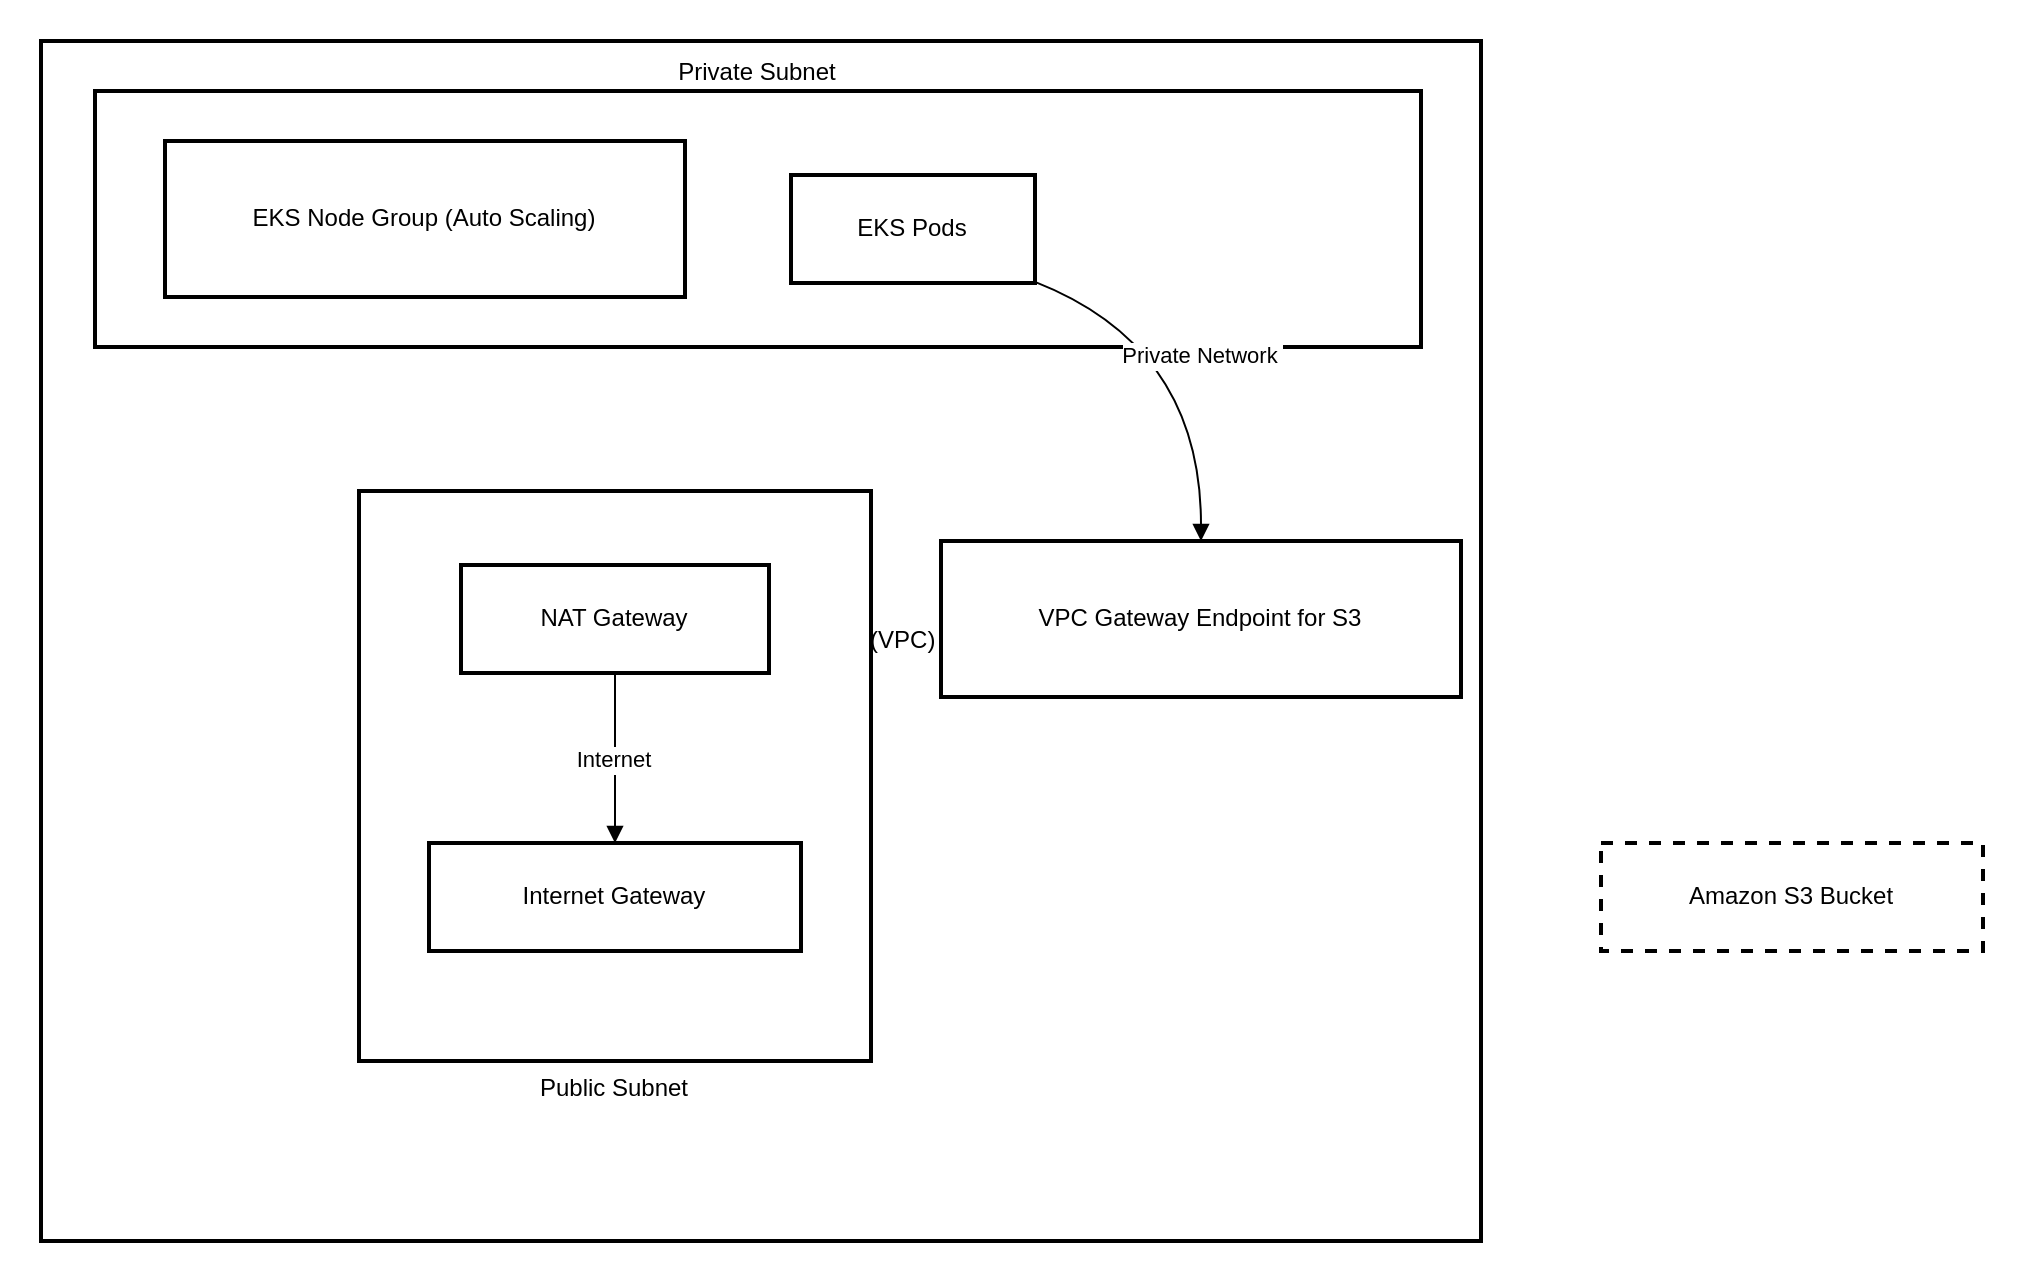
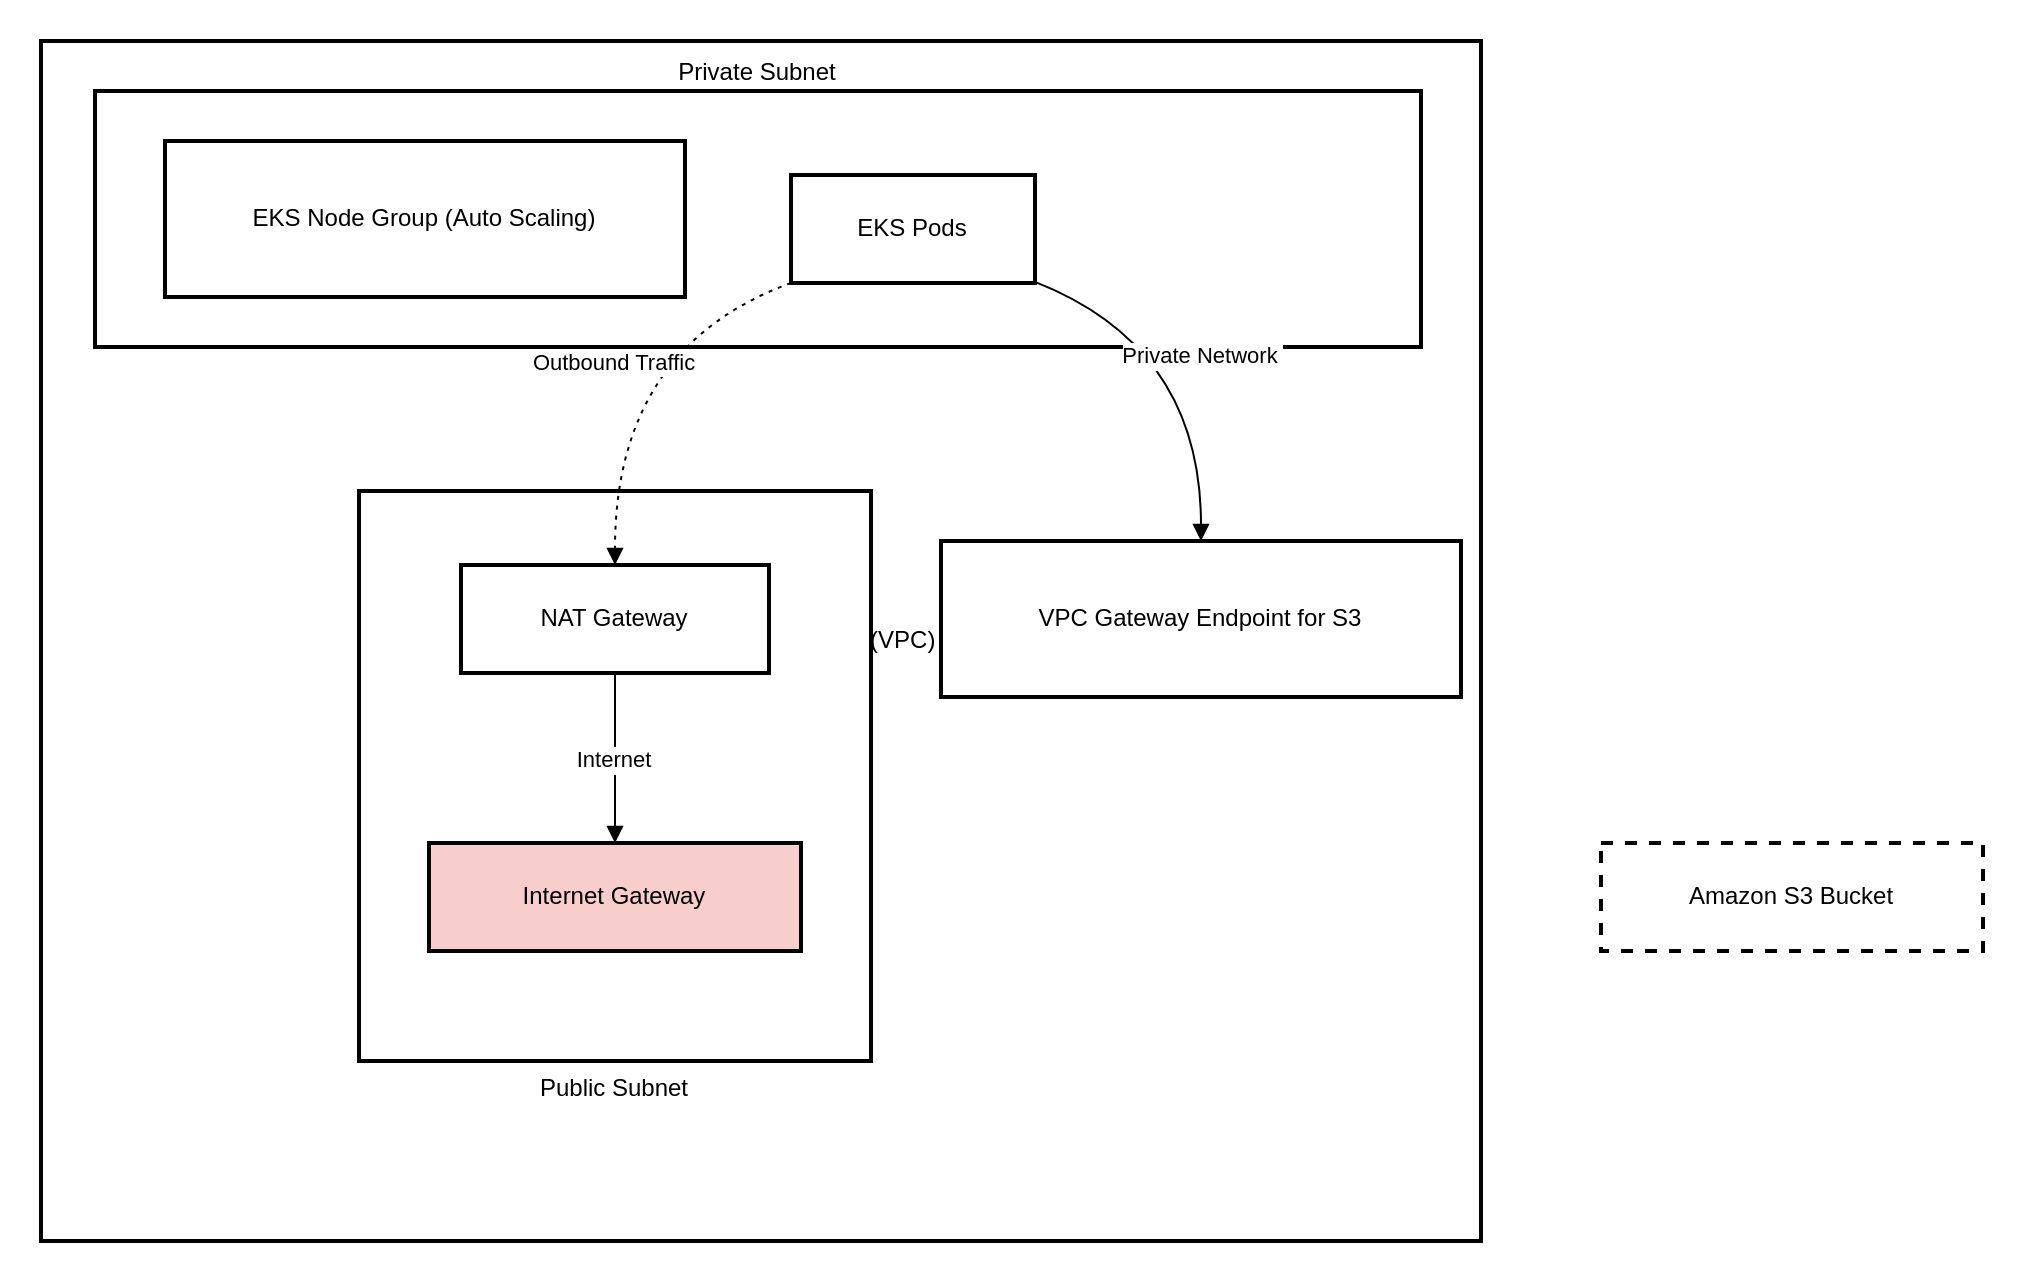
edge "EKS Pods" -> "NAT Gateway": added, label "Outbound Traffic"
node "Internet Gateway": fillcolor #ffffff -> #f8cecc
